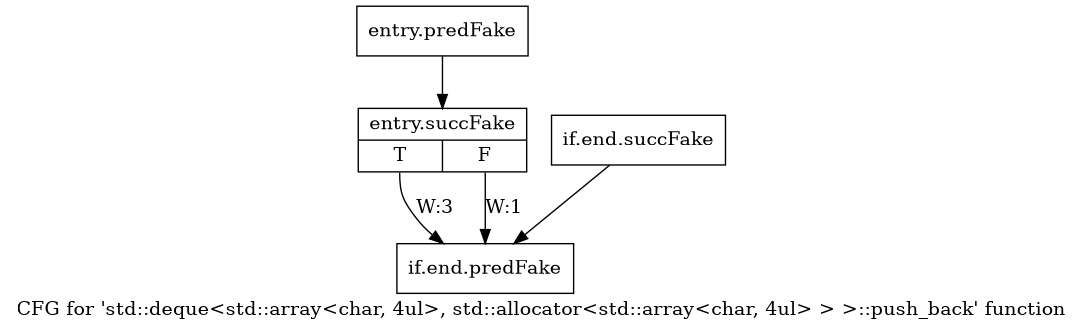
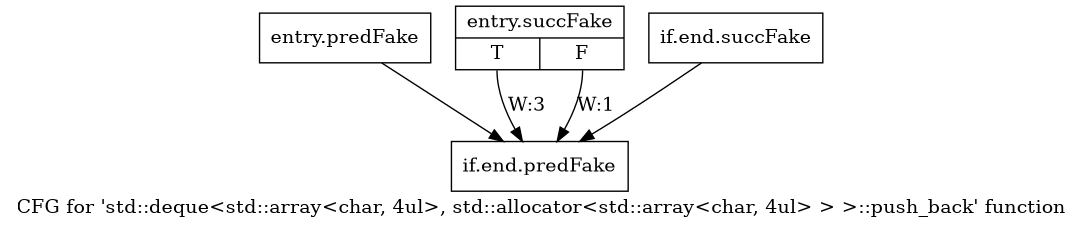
edge "entry.predFake" -> "entry.succFake": now "entry.predFake" -> "if.end.predFake"
